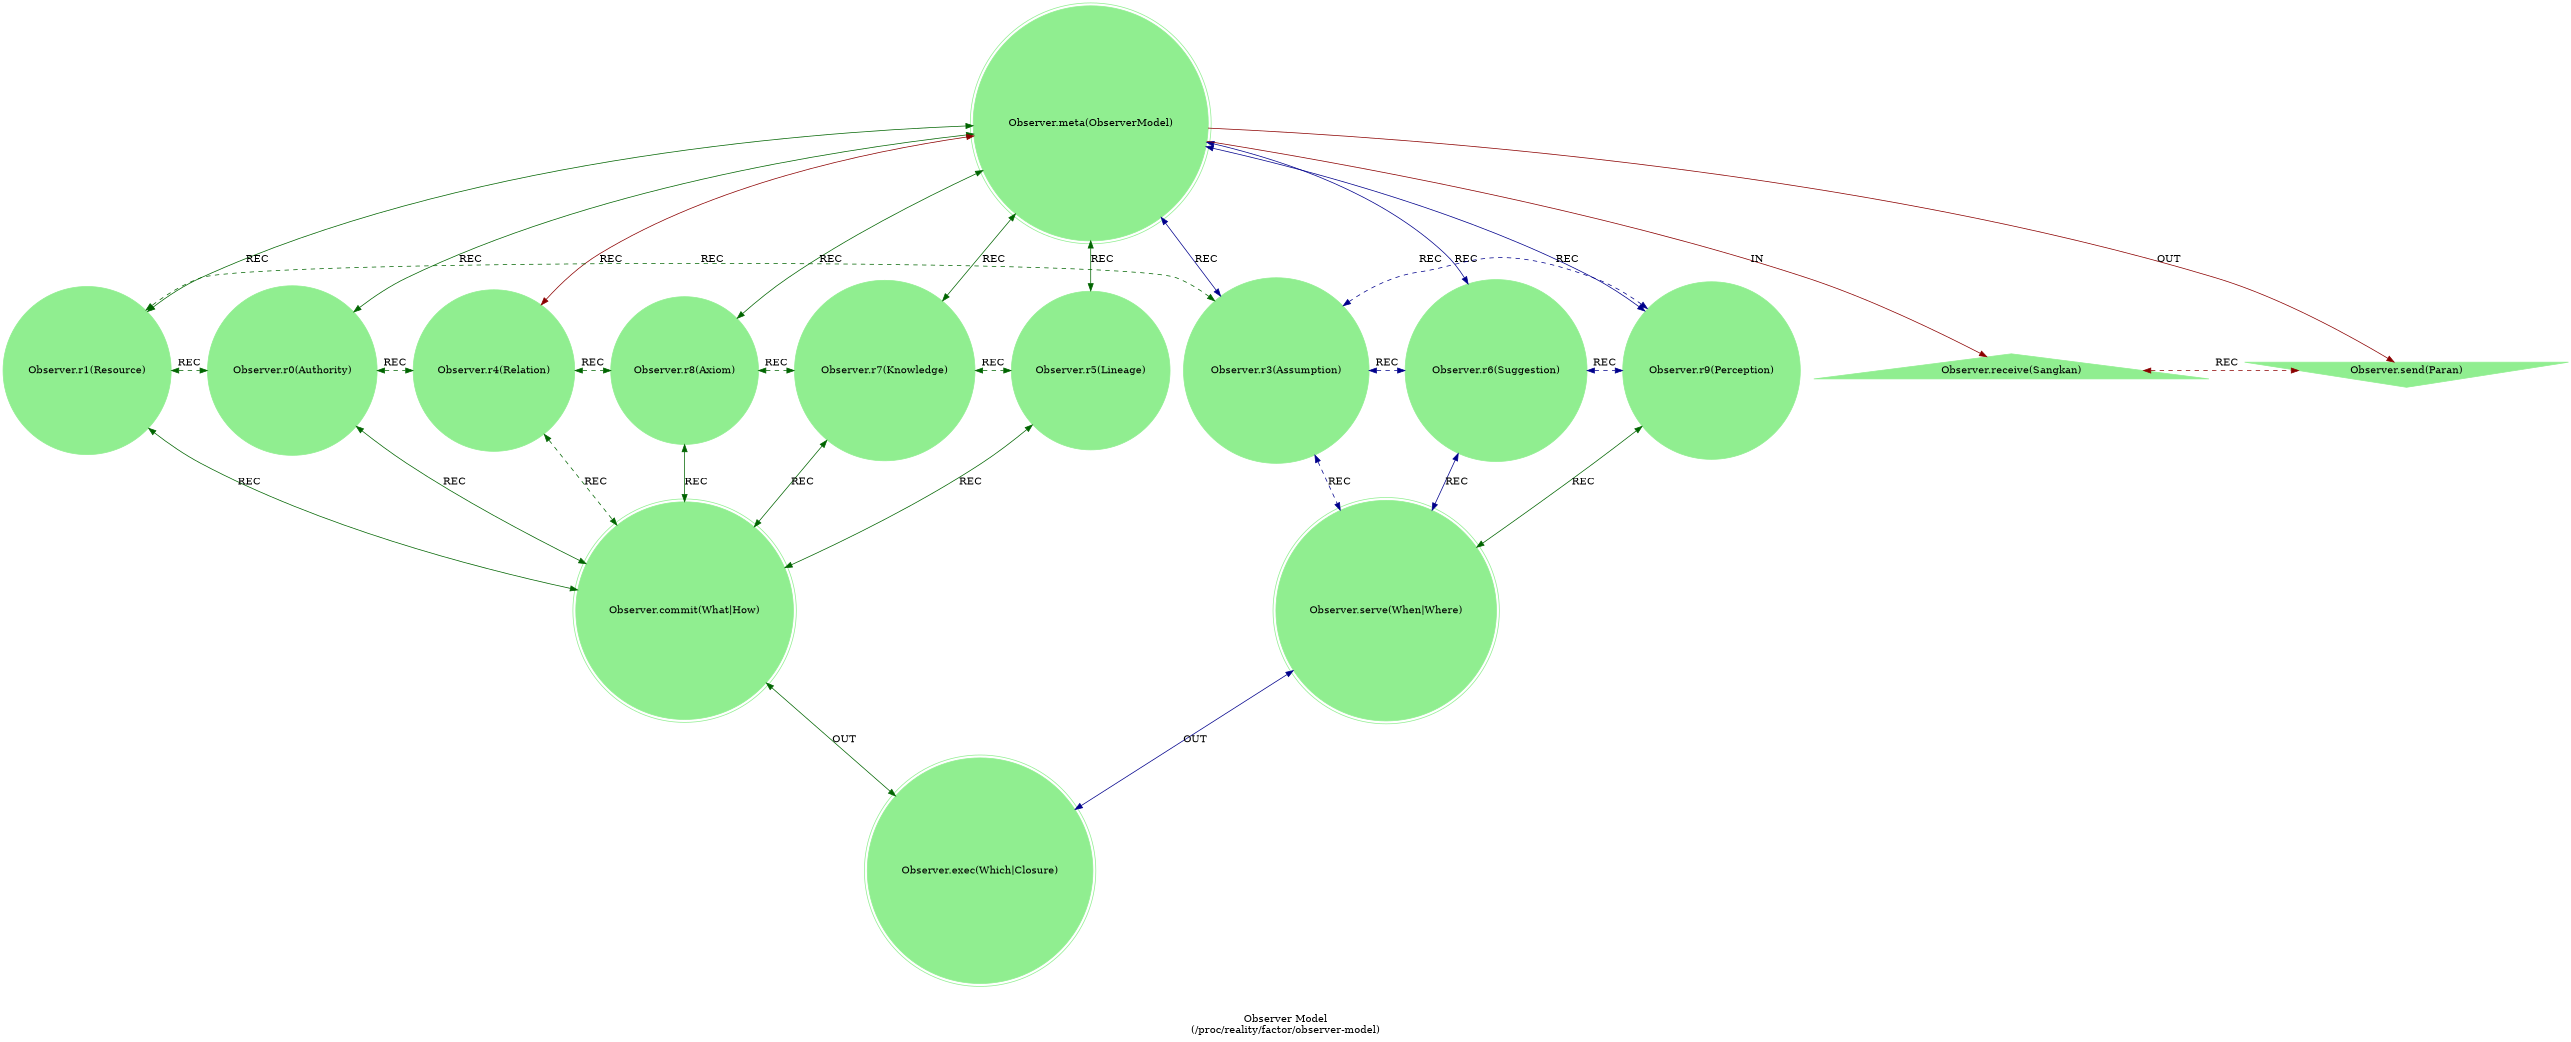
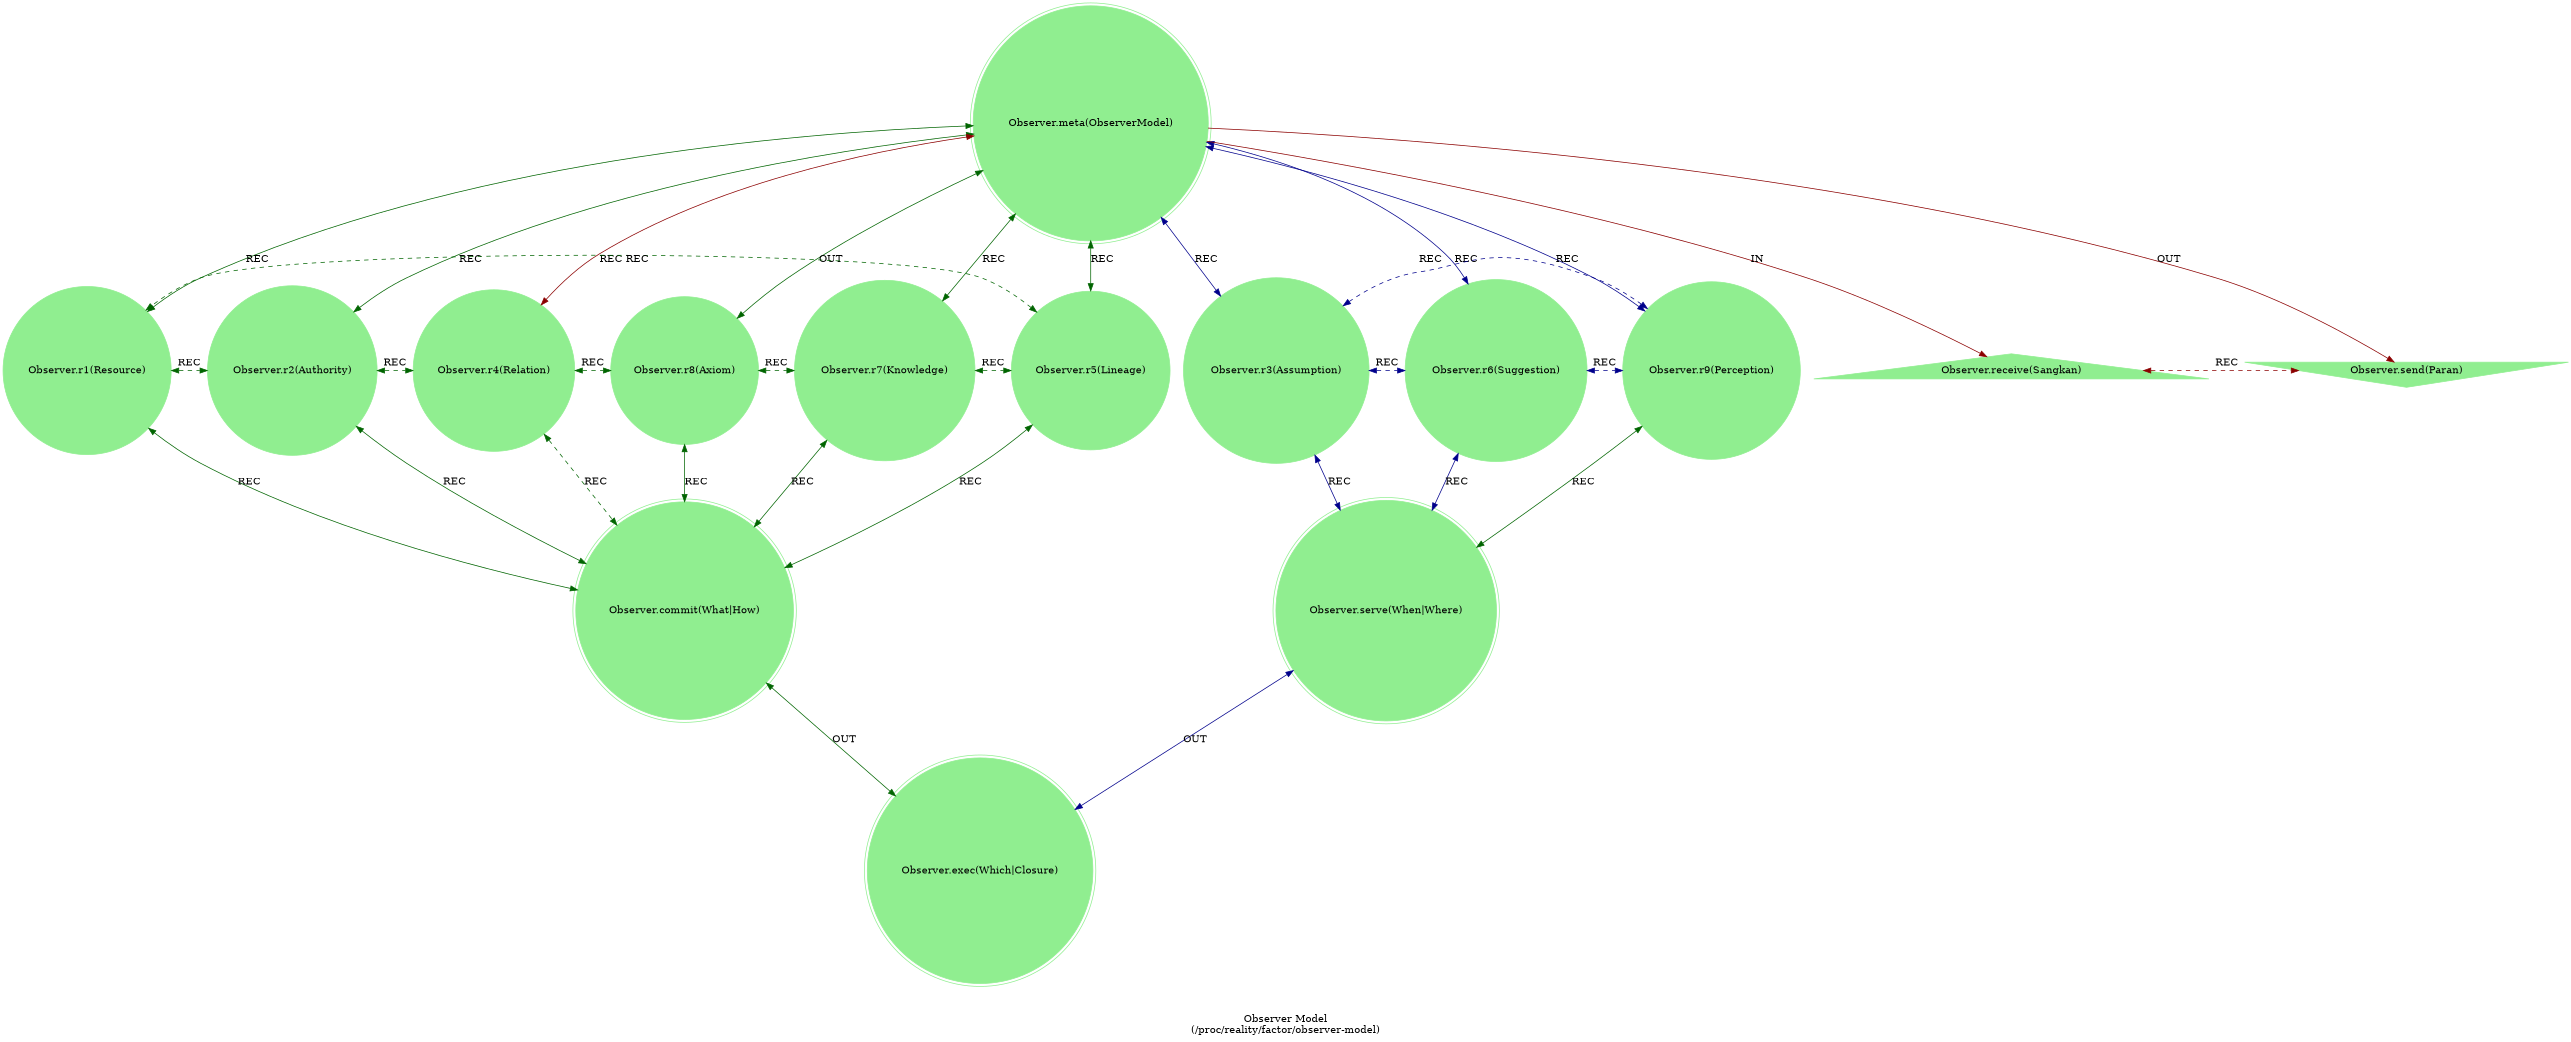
edge "Observer.meta(ObserverModel)" -- "Observer.r8(Axiom)": label "REC" -> "OUT"
edge "Observer.r1(Resource)" -- "Observer.r3(Assumption)": now "Observer.r1(Resource)" -- "Observer.r5(Lineage)"
node "Observer.r0(Authority)": label "Observer.r0(Authority)" -> "Observer.r2(Authority)"
edge "Observer.r3(Assumption)" -- "Observer.serve(When|Where)": style dashed -> solid
